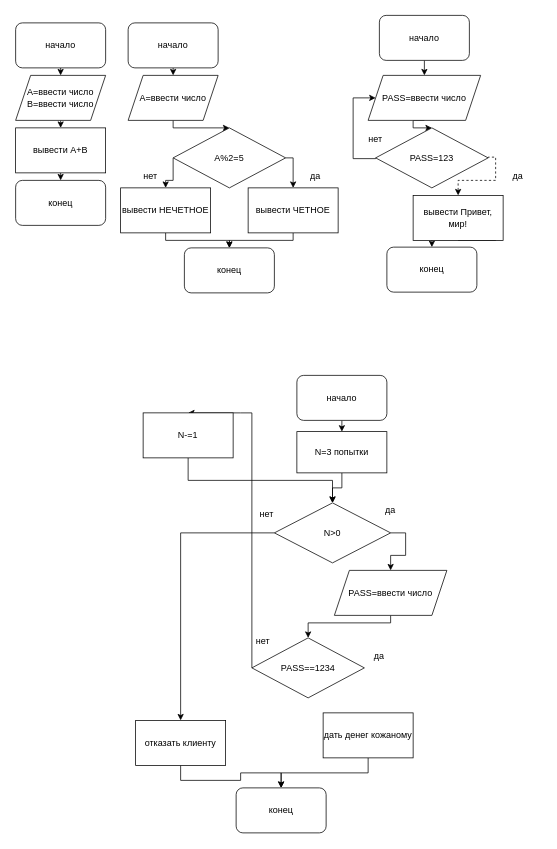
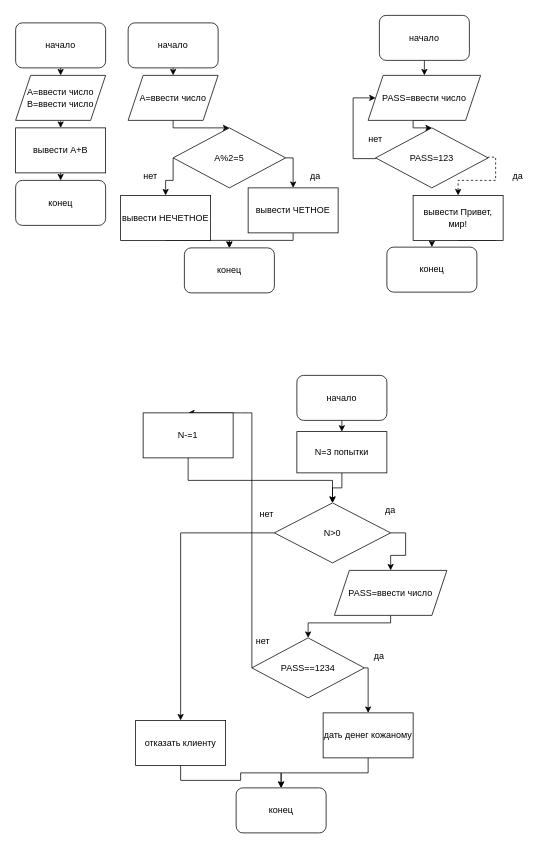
node "вывести НЕЧЕТНОЕ": moved (165, 210) -> (165, 218)
edge "PASS==1234" -> "дать денег кожаному": added
